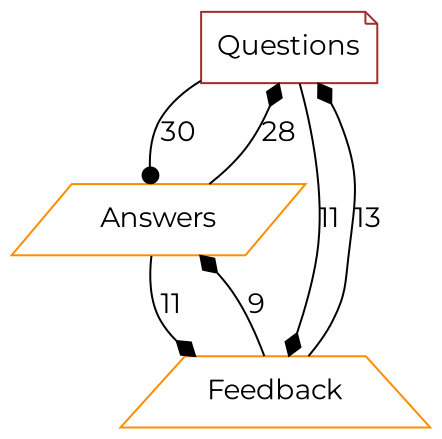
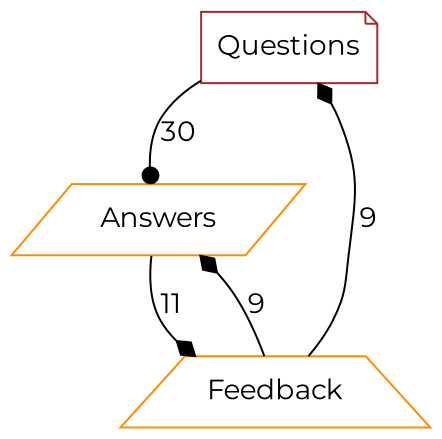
edge "Answers" -> "Questions": removed, label "28"
edge "Questions" -> "Feedback": removed, label "11"
edge "Feedback" -> "Questions": label "13" -> "9"
